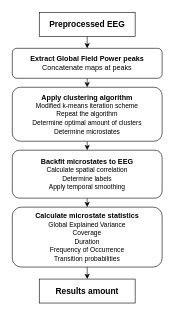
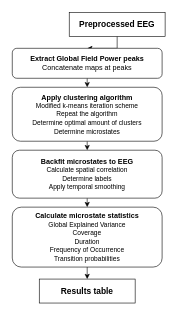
node "Preprocessed EEG": moved (87, 24) -> (117, 24)
node "Results amount": label "Results amount" -> "Results table"
